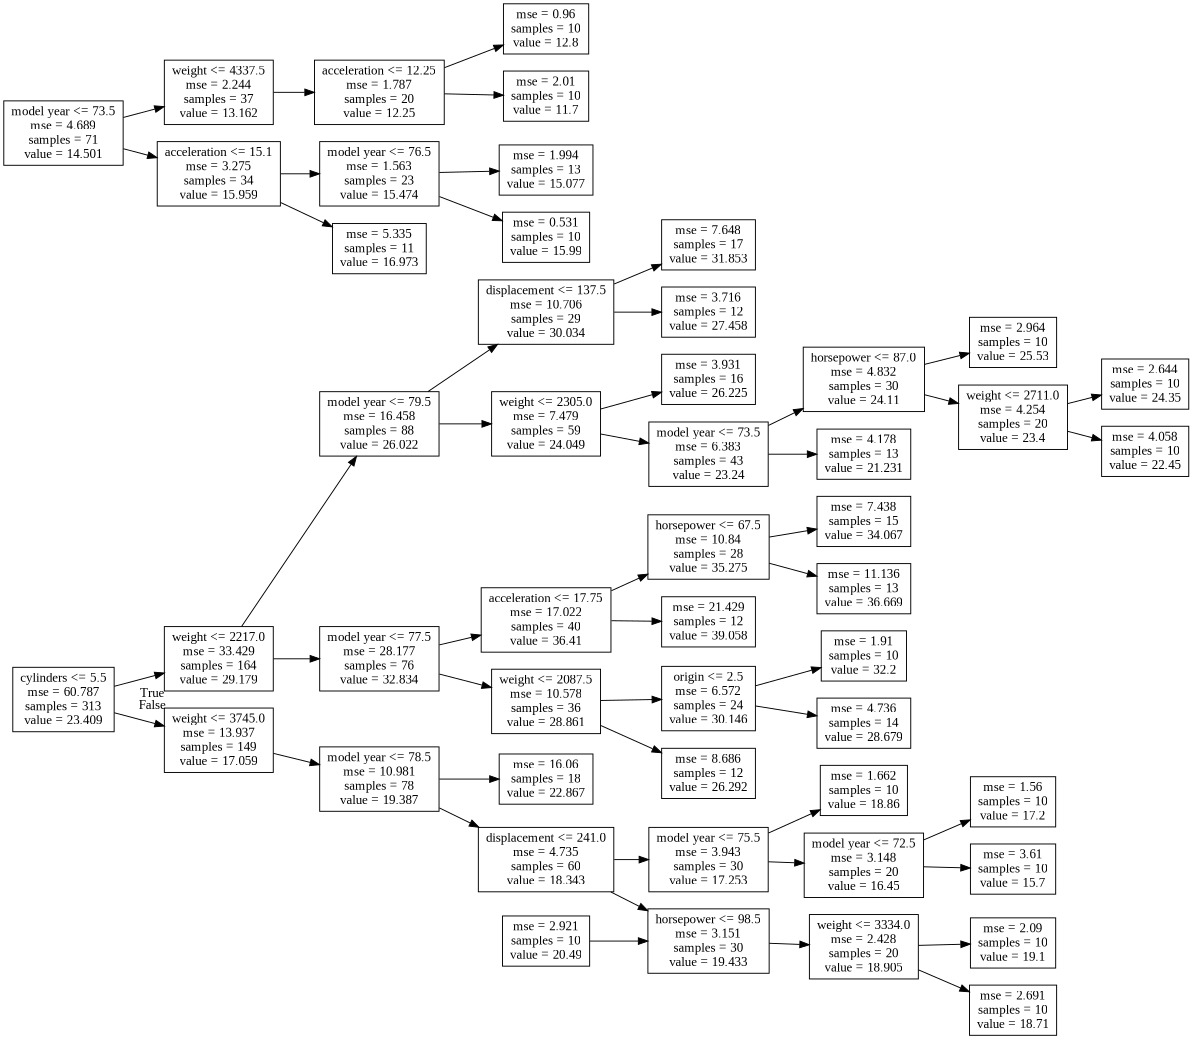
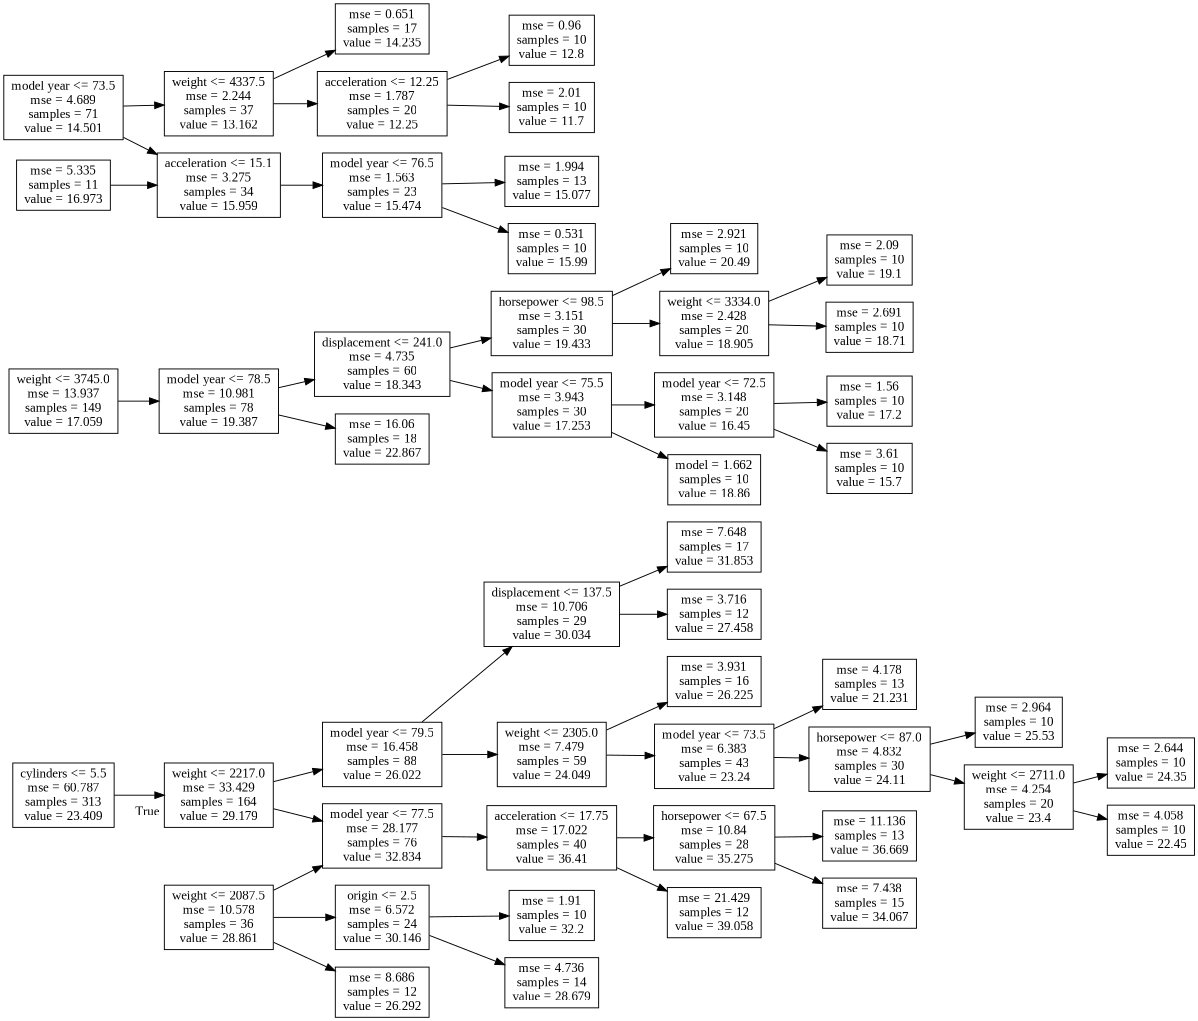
node "mse = 0.651 samples = 17 value = 14.235": added
edge "acceleration <= 15.1 mse = 3.275 samples = 34 value = 15.959" -> "mse = 5.335 samples = 11 value = 16.973": reversed
edge "model year <= 77.5 mse = 28.177 samples = 76 value = 32.834" -> "weight <= 2087.5 mse = 10.578 samples = 36 value = 28.861": reversed
edge "cylinders <= 5.5 mse = 60.787 samples = 313 value = 23.409" -> "weight <= 3745.0 mse = 13.937 samples = 149 value = 17.059": removed
node "mse = 1.662 samples = 10 value = 18.86": label "mse = 1.662 samples = 10 value = 18.86" -> "model = 1.662 samples = 10 value = 18.86"
edge "mse = 2.921 samples = 10 value = 20.49" -> "horsepower <= 98.5 mse = 3.151 samples = 30 value = 19.433": reversed
